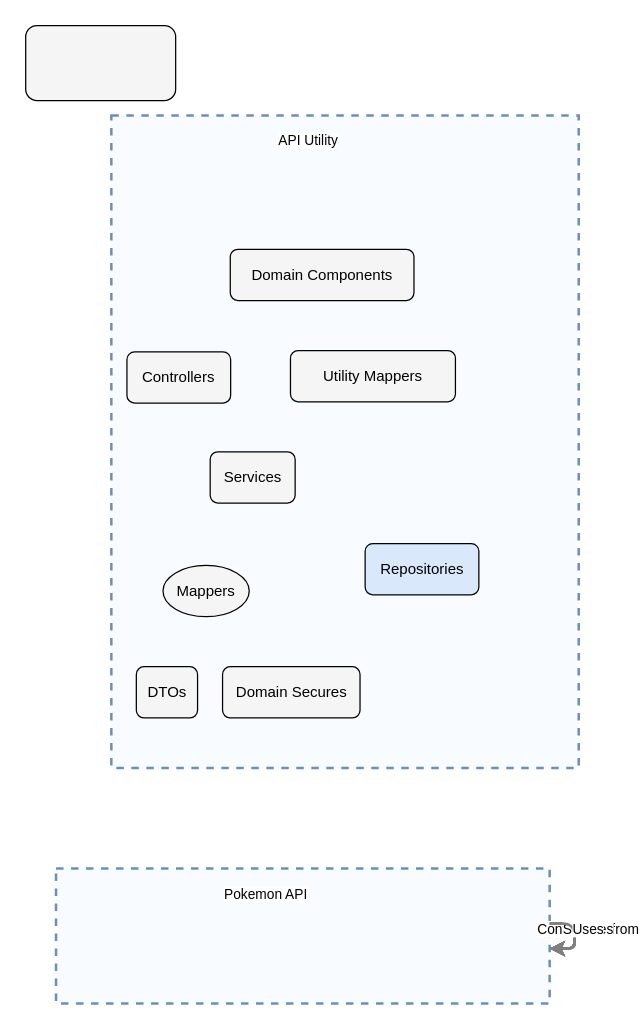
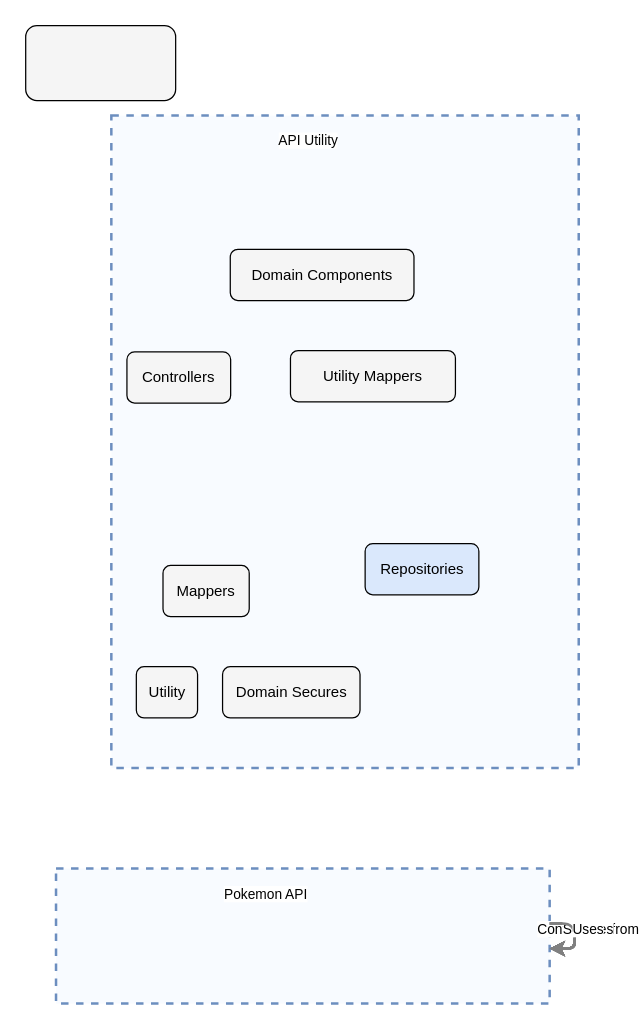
node "Services": removed
node "Mappers": shape ellipse -> rounded rectangle
node "DTOs": label "DTOs" -> "Utility"
